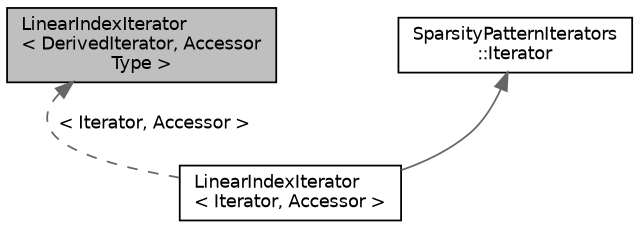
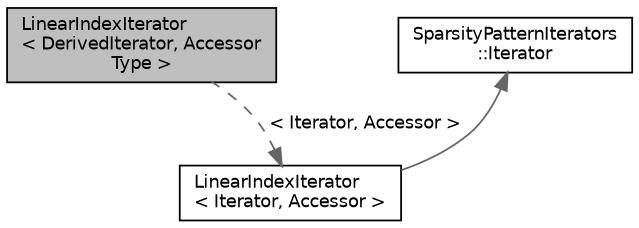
edge "LinearIndexIterator < Iterator, Accessor >" -> "LinearIndexIterator < DerivedIterator, Accessor Type >": reversed
